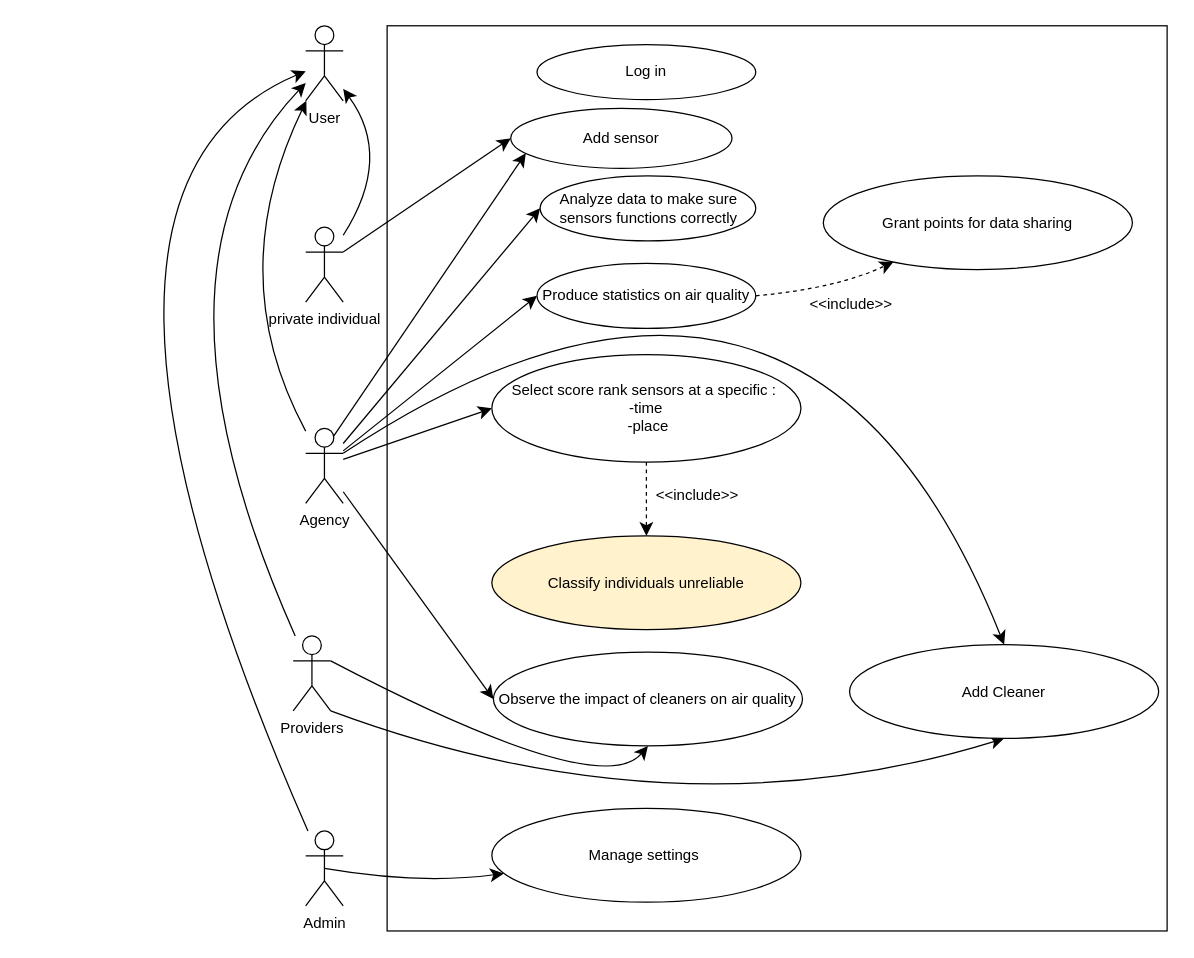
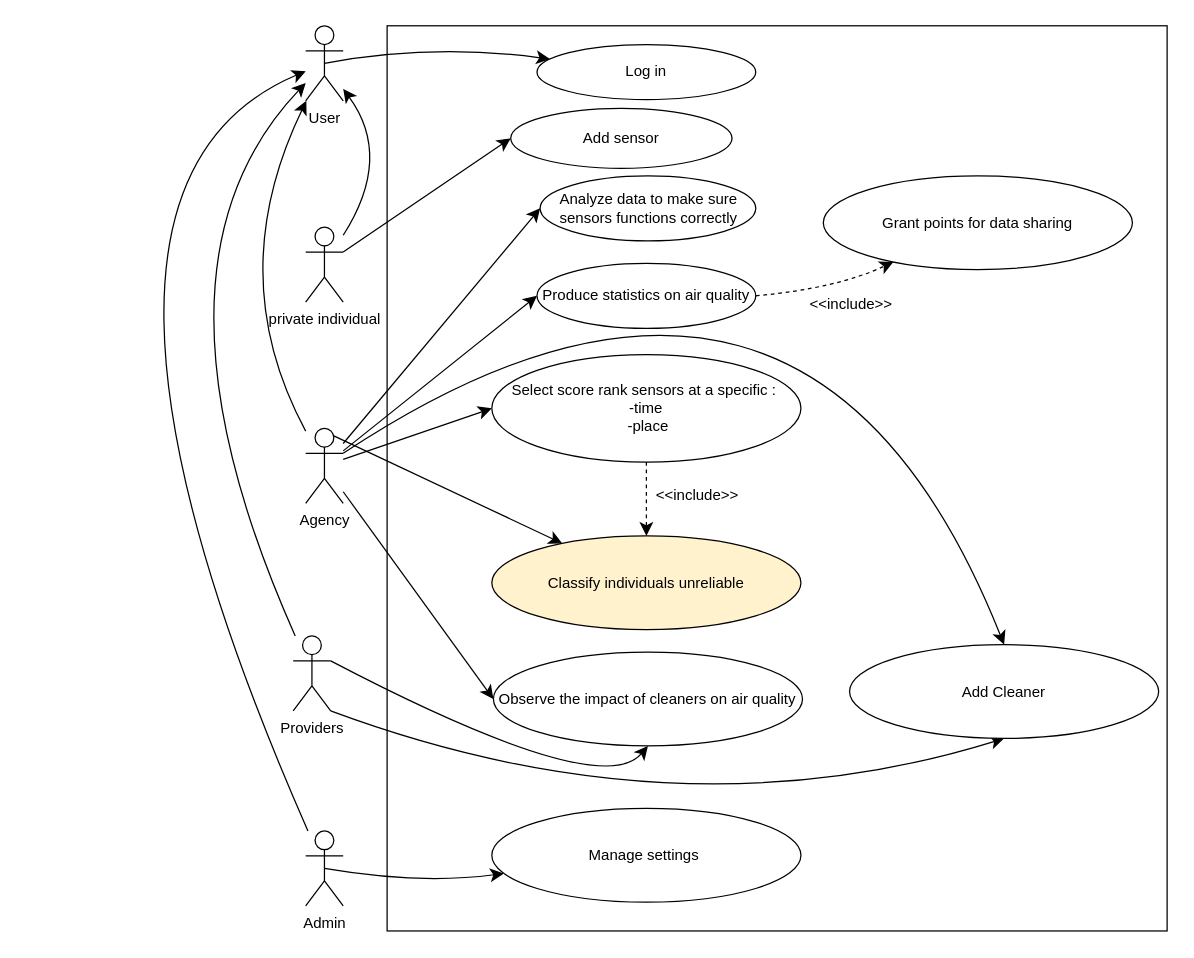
edge "User" -> "Log in": added
edge "Agency" -> "Add sensor": now "Agency" -> "Classify individuals unreliable"
